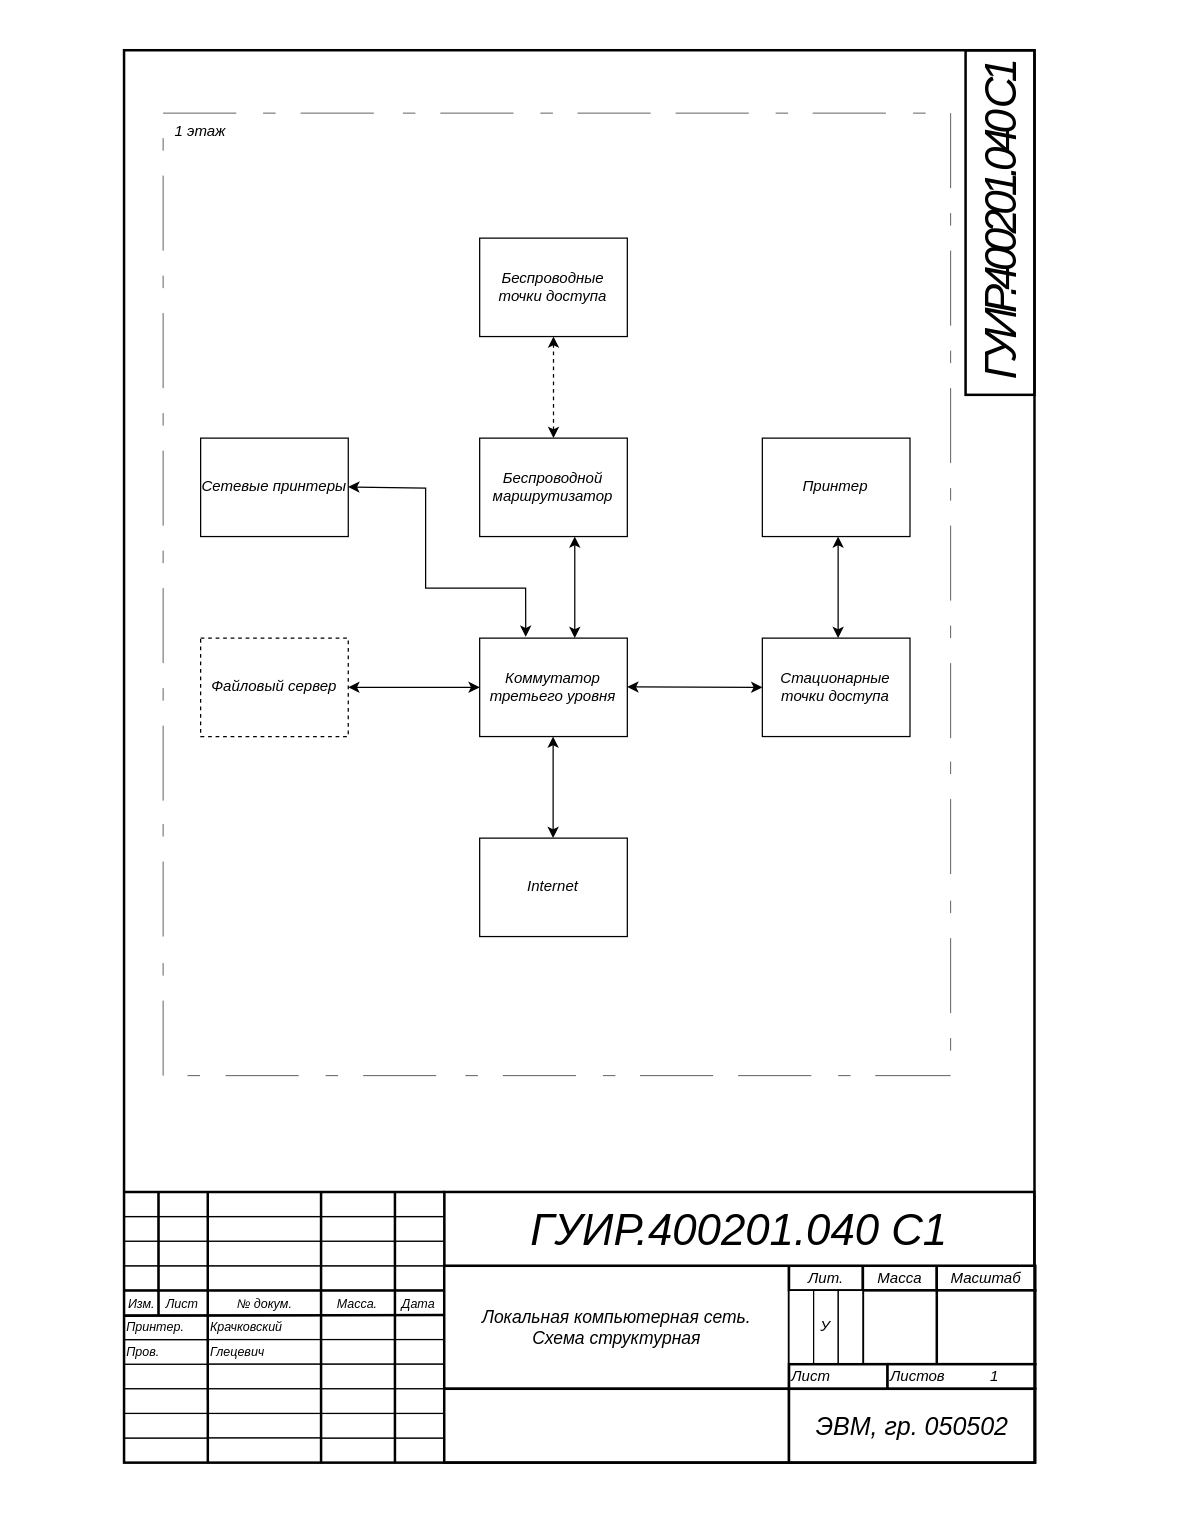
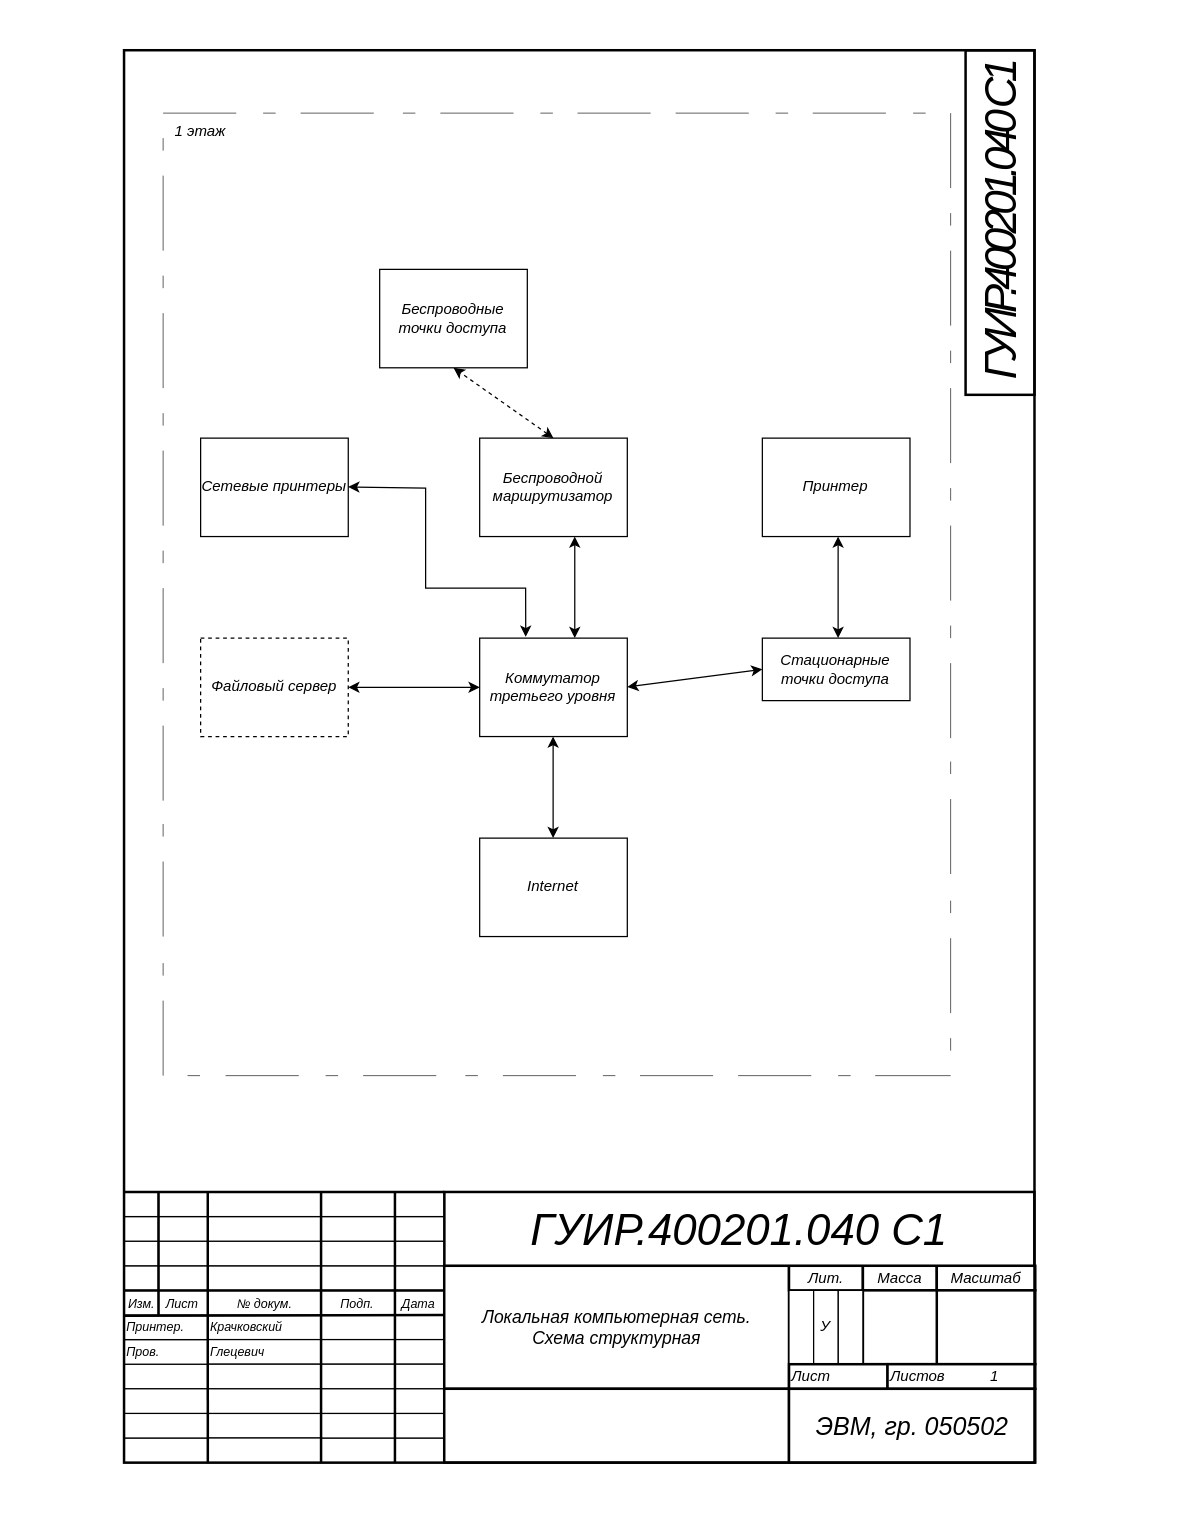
node "Беспроводные точки доступа": moved (553, 287) -> (453, 319)
node "Стационарные точки доступа": size 148x98 -> 148x63
node "Масса.": label "Масса." -> "Подп."
